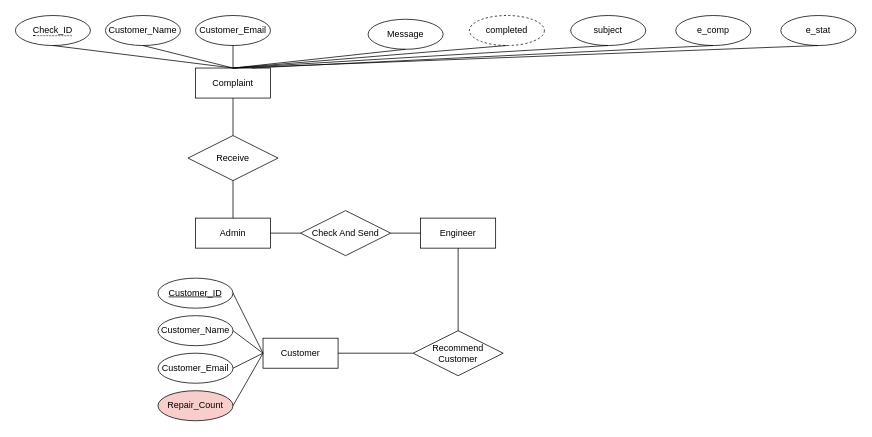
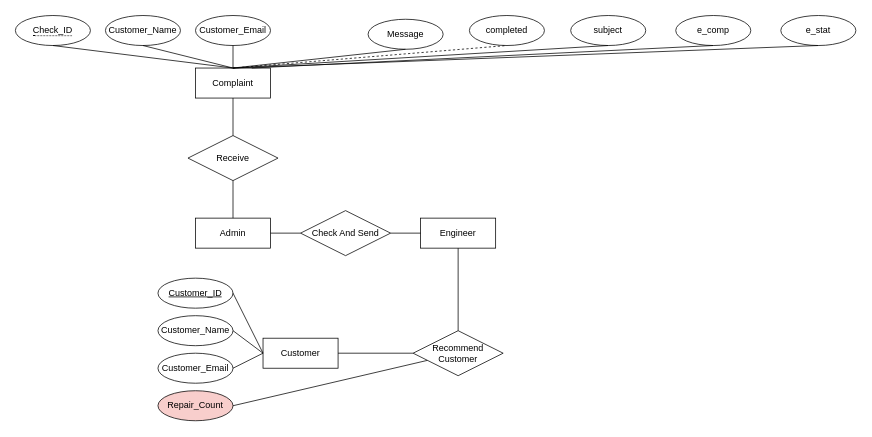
node "completed": style dashed -> solid
edge "completed" -- "Complaint": style solid -> dashed
edge "Customer" -- "Repair_Count": now "Recommend Customer" -- "Repair_Count"
